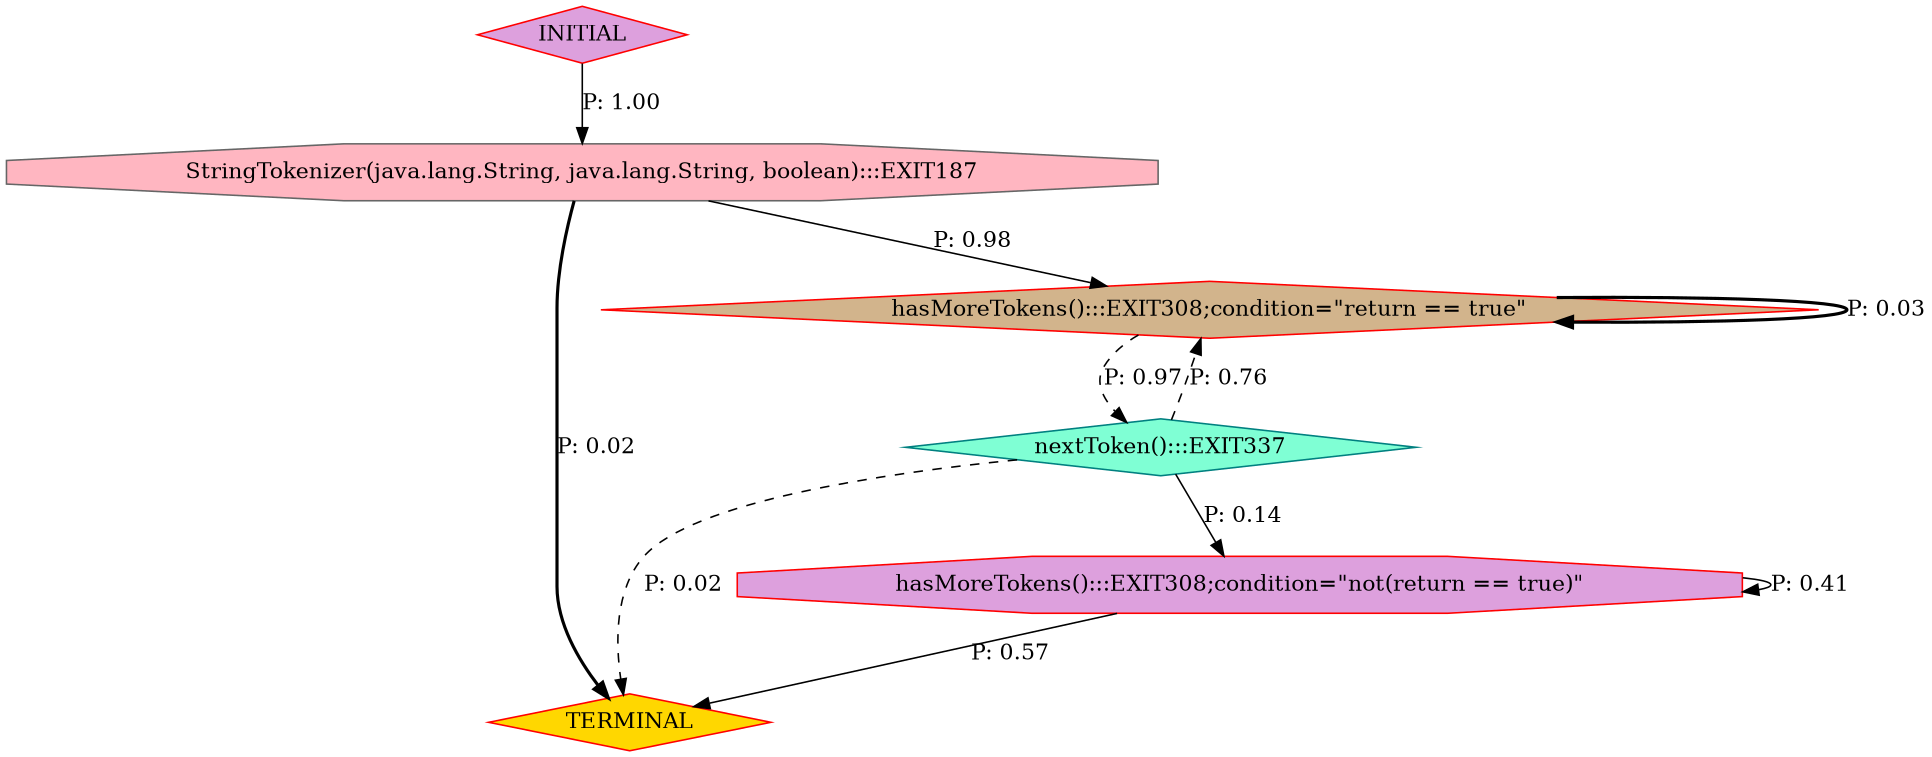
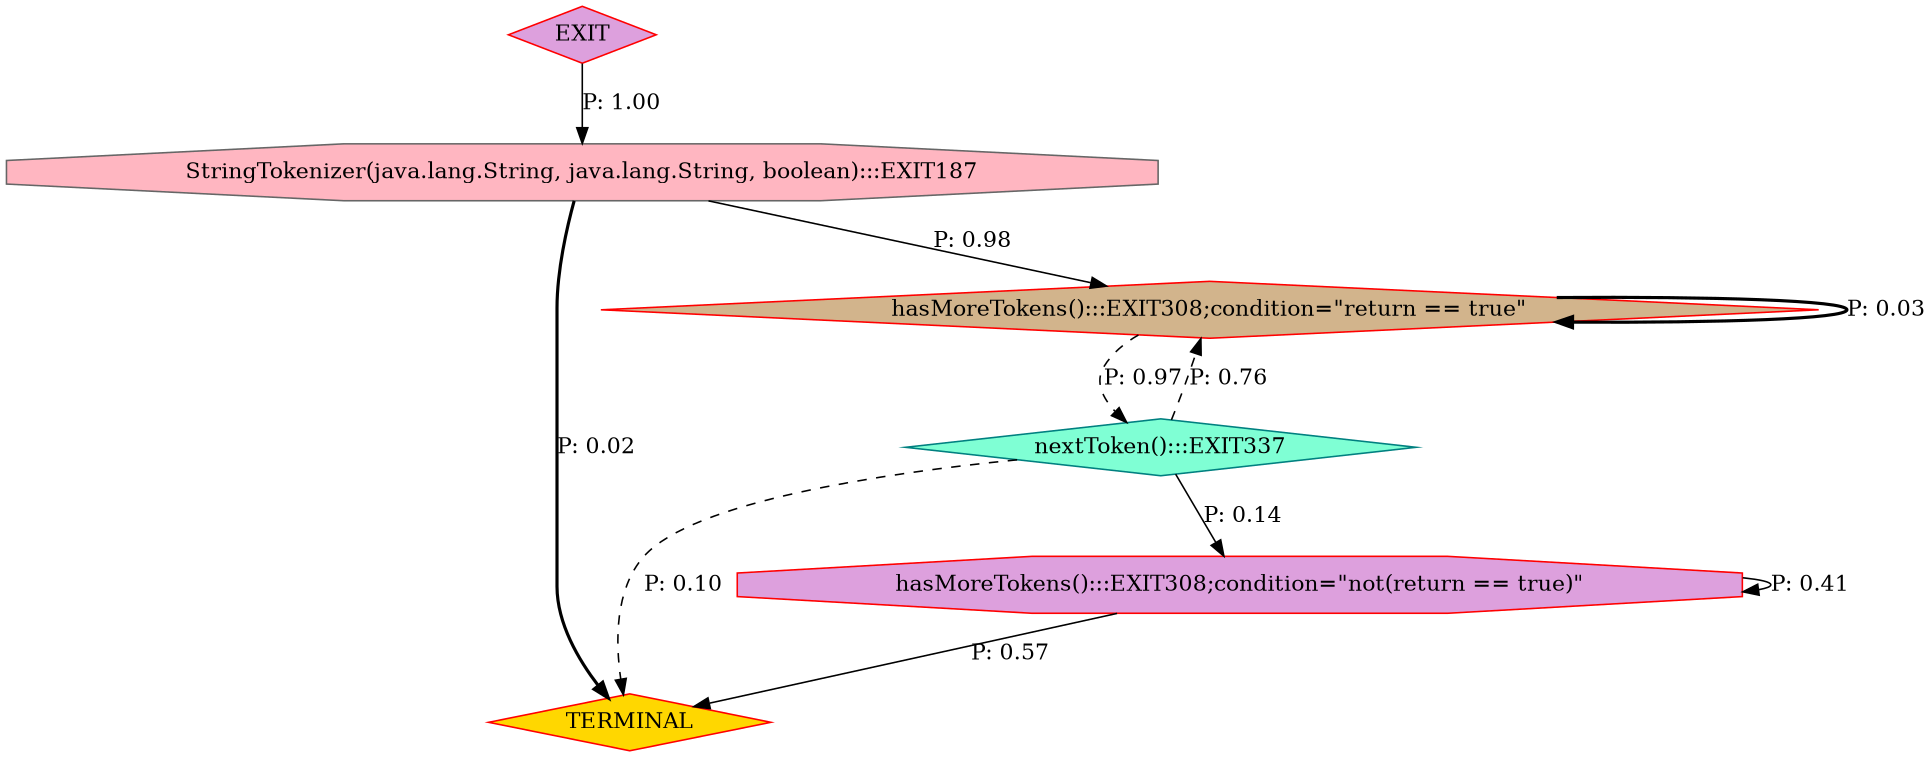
node "INITIAL": label "INITIAL" -> "EXIT"
edge "nextToken():::EXIT337" -> "TERMINAL": label "P: 0.02" -> "P: 0.10"
